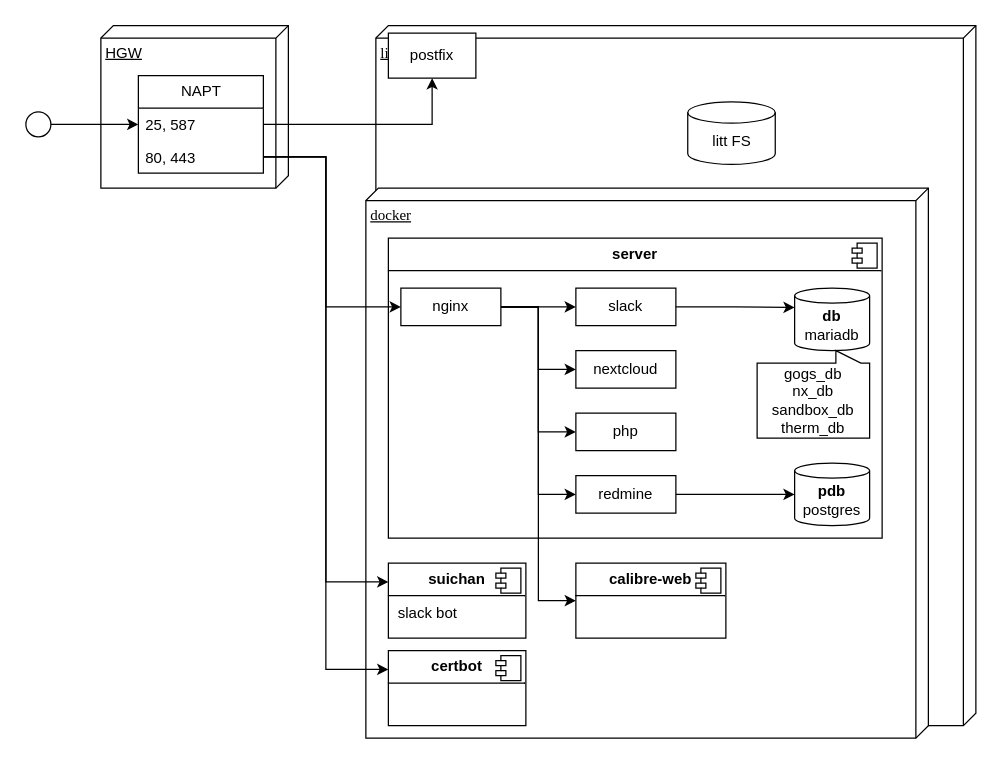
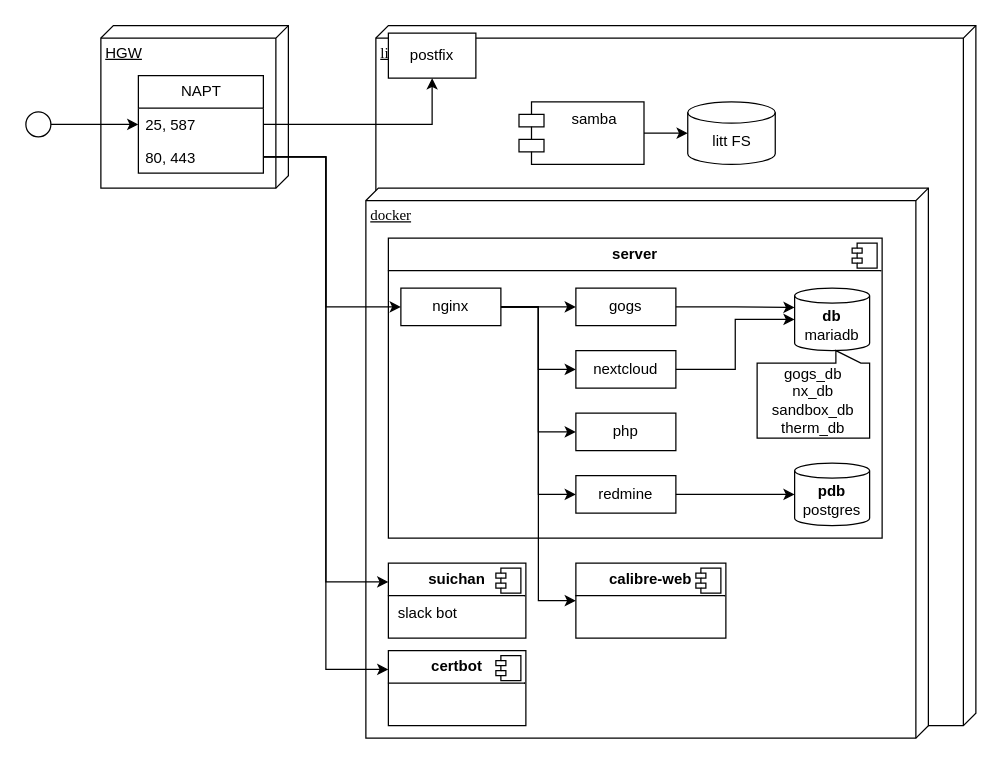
node "samba": added
edge "samba" -> "litt FS": added
node "slack": label "slack" -> "gogs"
edge "nextcloud" -> "db mariadb": added
